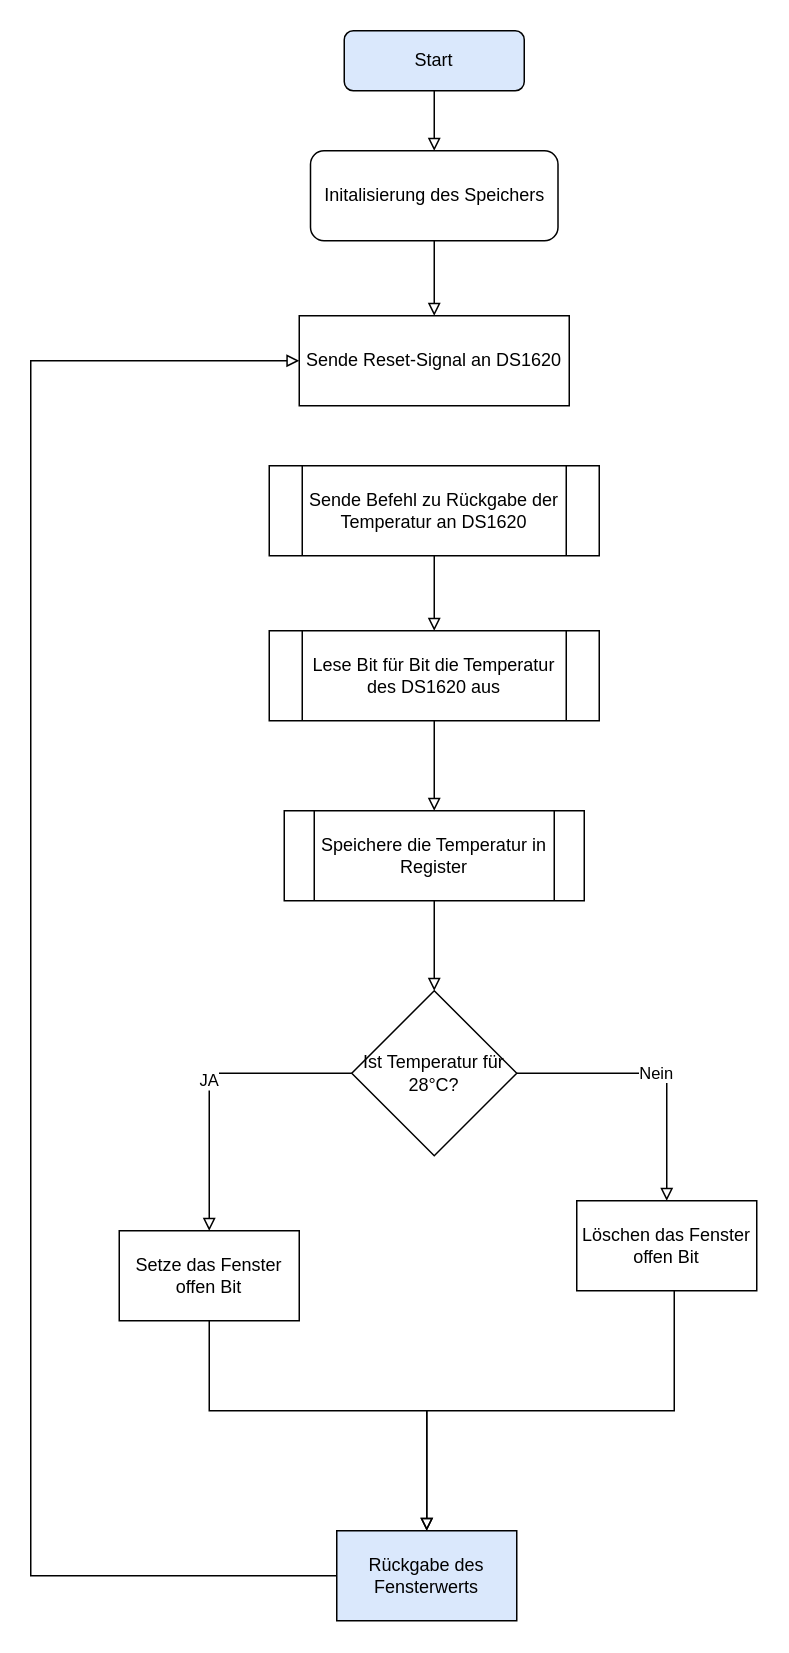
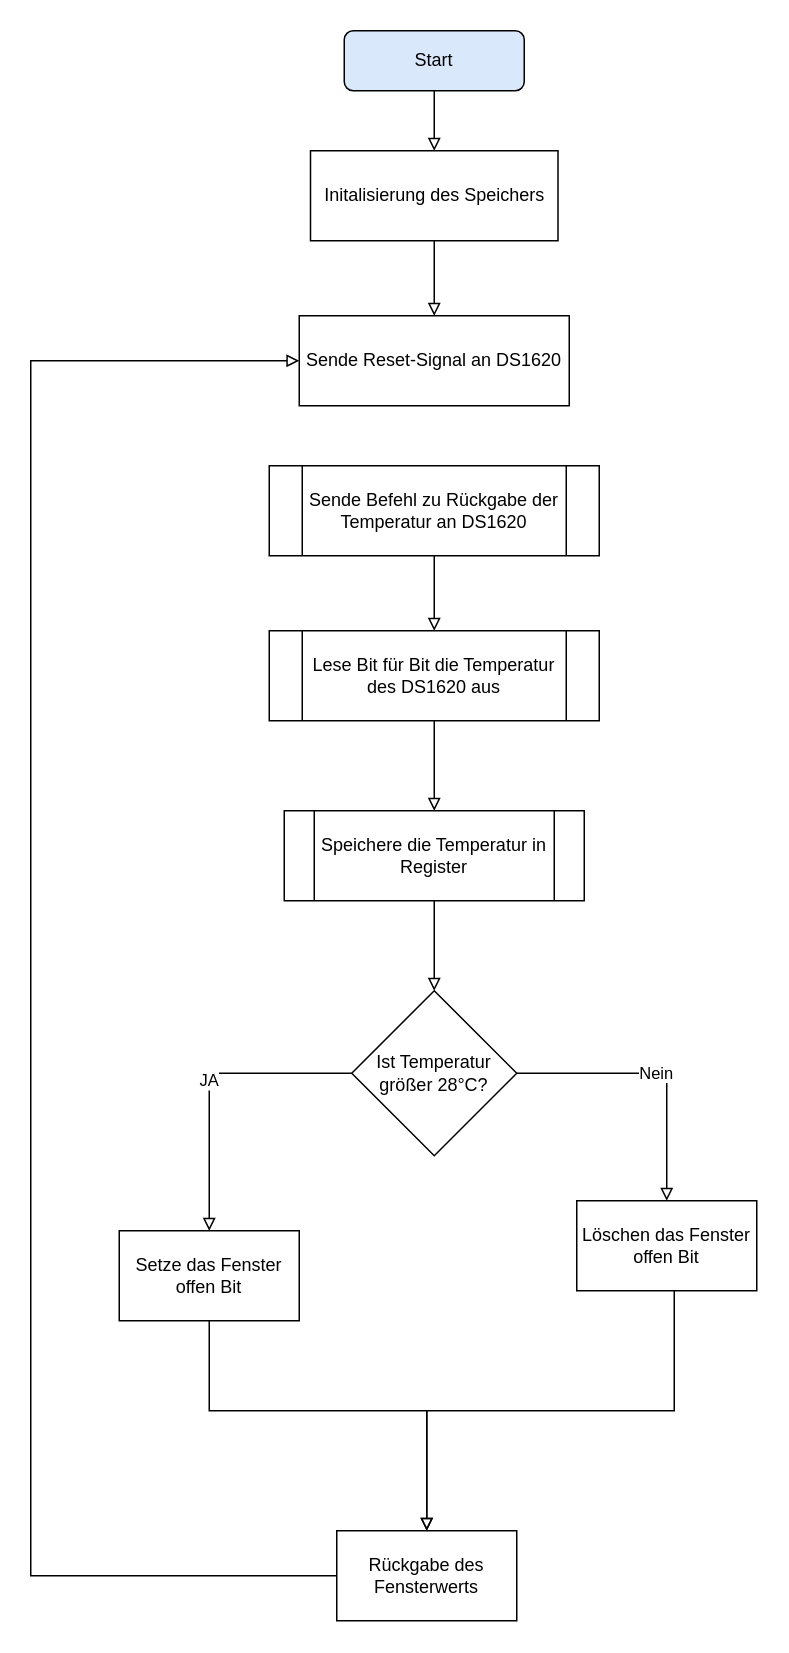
node "Initalisierung des Speichers": shape rounded rectangle -> rectangle
node "Ist Temperatur für 28°C?": label "Ist Temperatur für 28°C?" -> "Ist Temperatur größer 28°C?"
node "Rückgabe des Fensterwerts": fillcolor #dae8fc -> #ffffff
